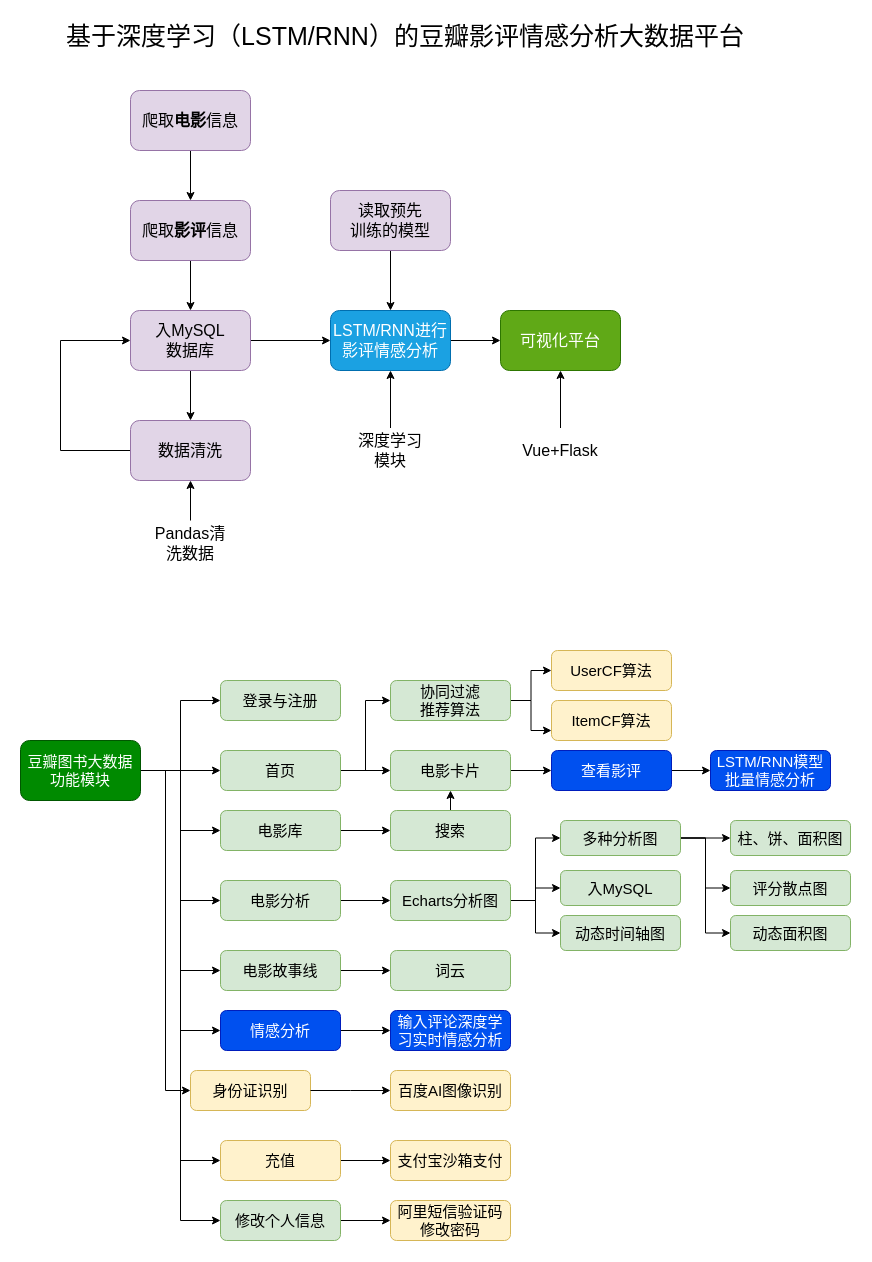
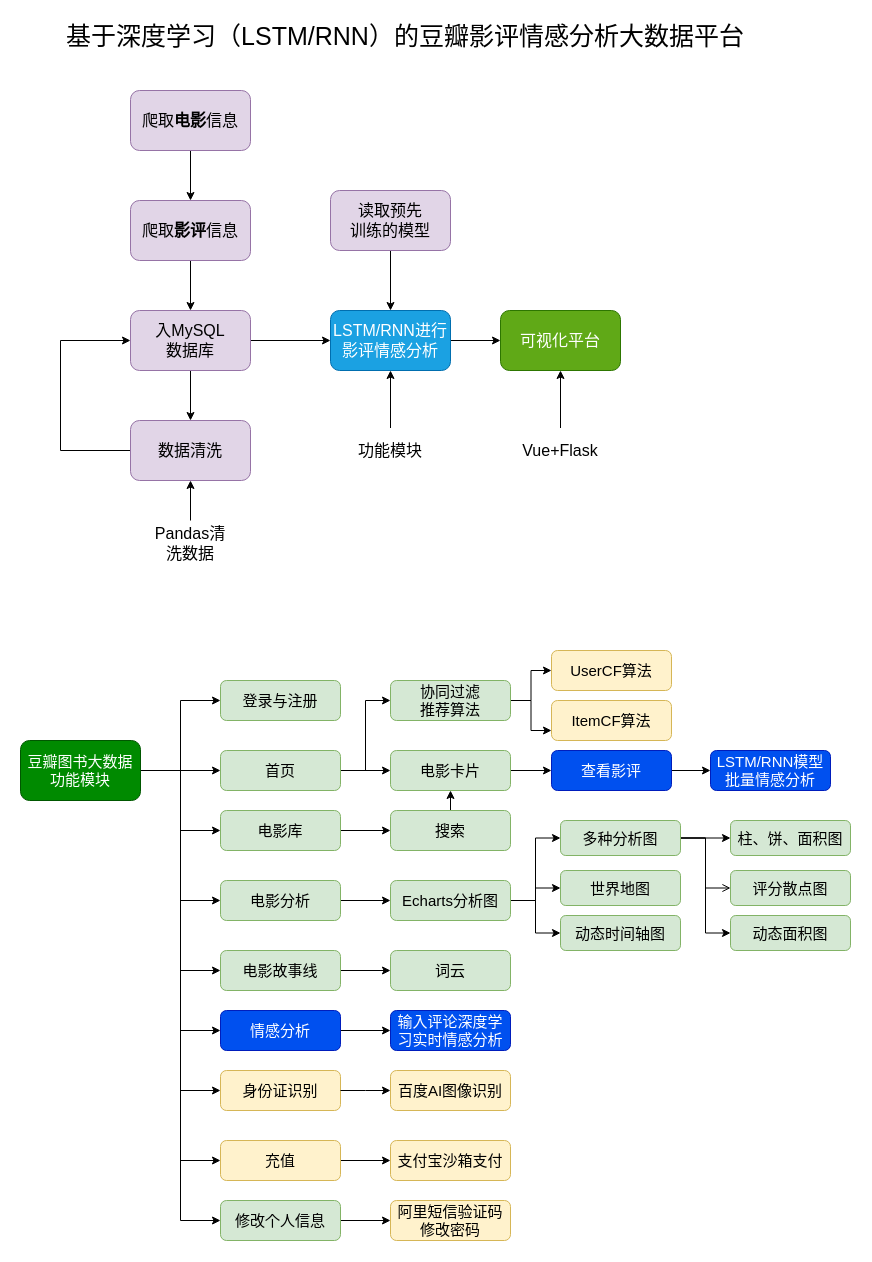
node "深度学习模块": label "深度学习模块" -> "功能模块"
edge "多种分析图" -> "评分散点图": arrowhead classic -> open
node "入MySQL": label "入MySQL" -> "世界地图"
node "身份证识别": moved (251, 1091) -> (281, 1091)
